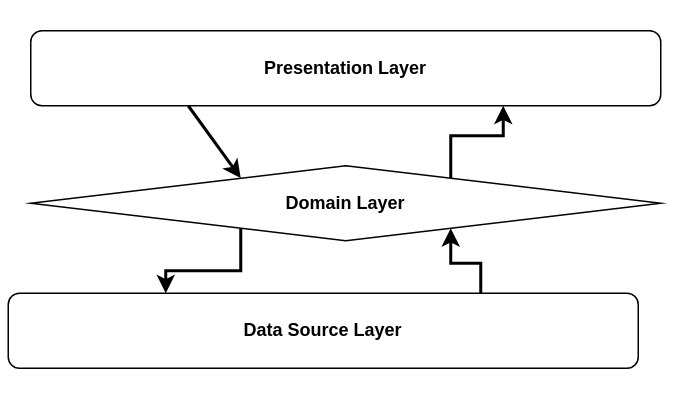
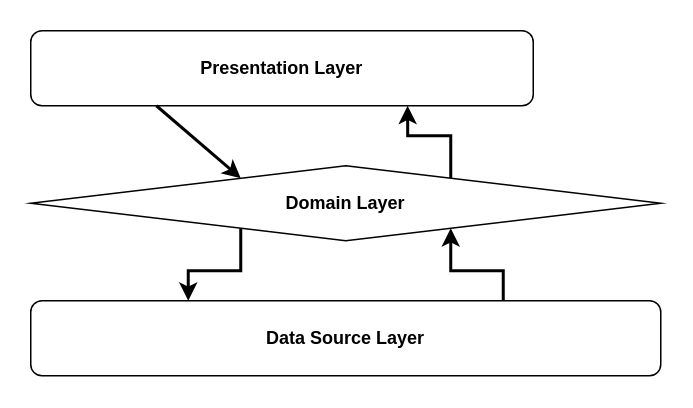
node "Presentation Layer": size 630x75 -> 503x75
node "Data Source Layer": moved (323, 331) -> (346, 338)
